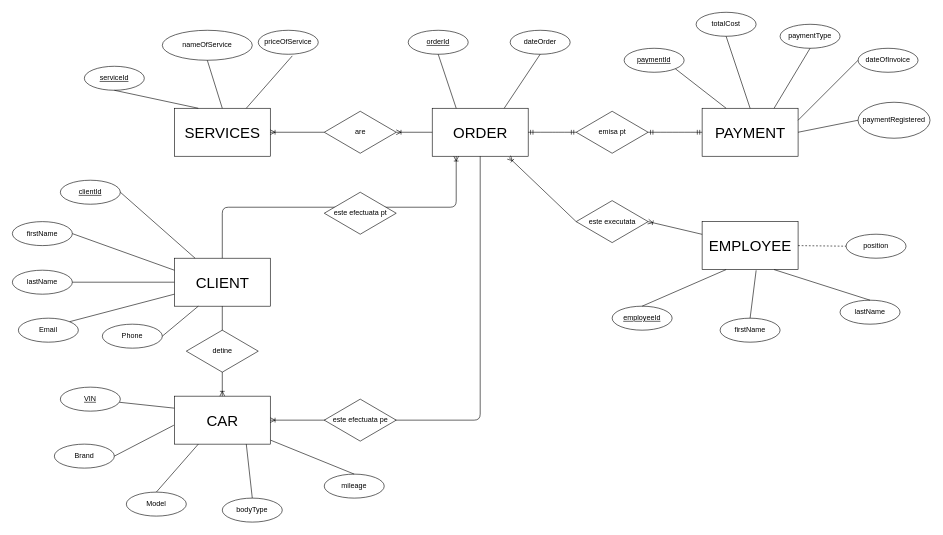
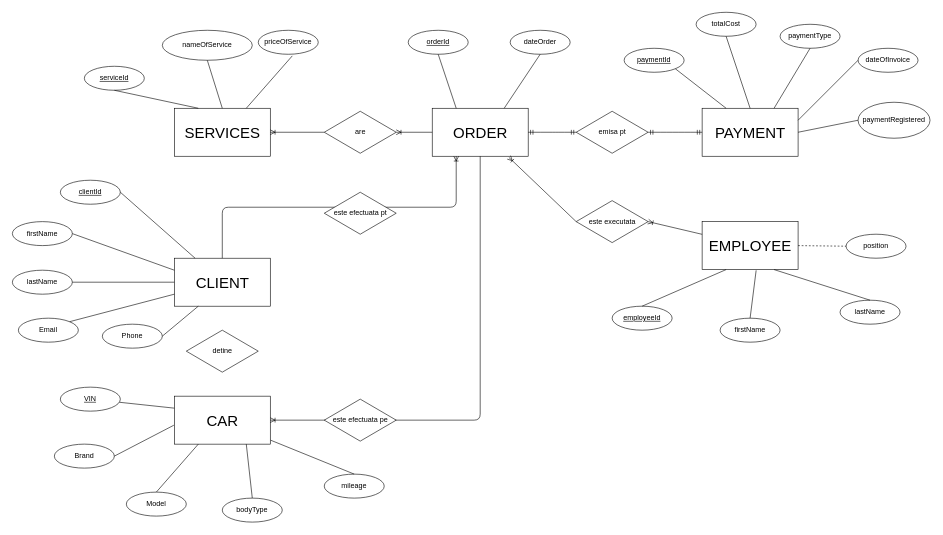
edge "CLIENT" -> "CAR": removed
